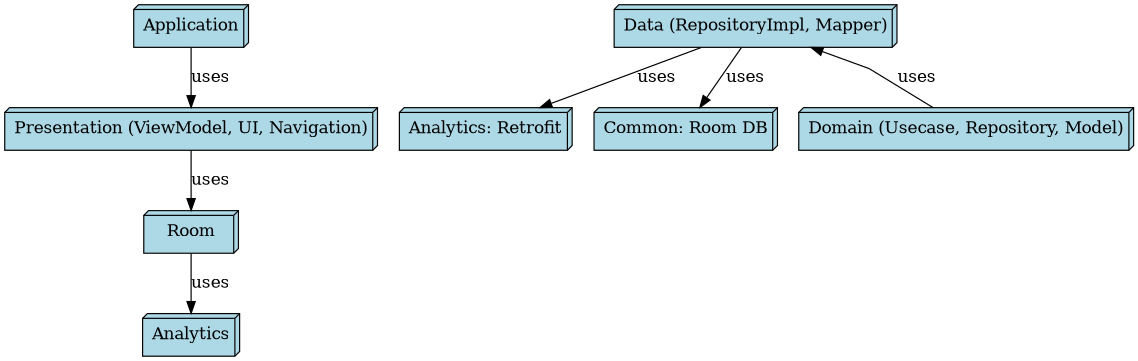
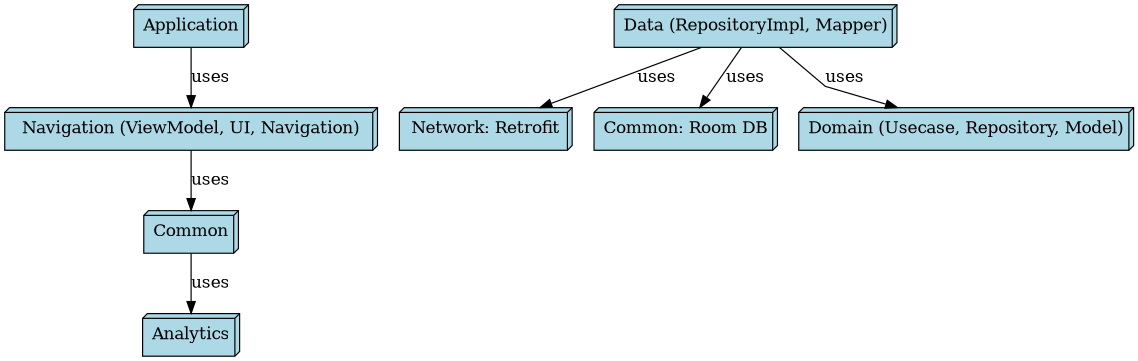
edge "Domain (Usecase, Repository, Model)" -> "Data (RepositoryImpl, Mapper)": reversed
node "Presentation (ViewModel, UI, Navigation)": label "Presentation (ViewModel, UI, Navigation)" -> "Navigation (ViewModel, UI, Navigation)"
node "Analytics: Retrofit": label "Analytics: Retrofit" -> "Network: Retrofit"
node "Room": label "Room" -> "Common"
